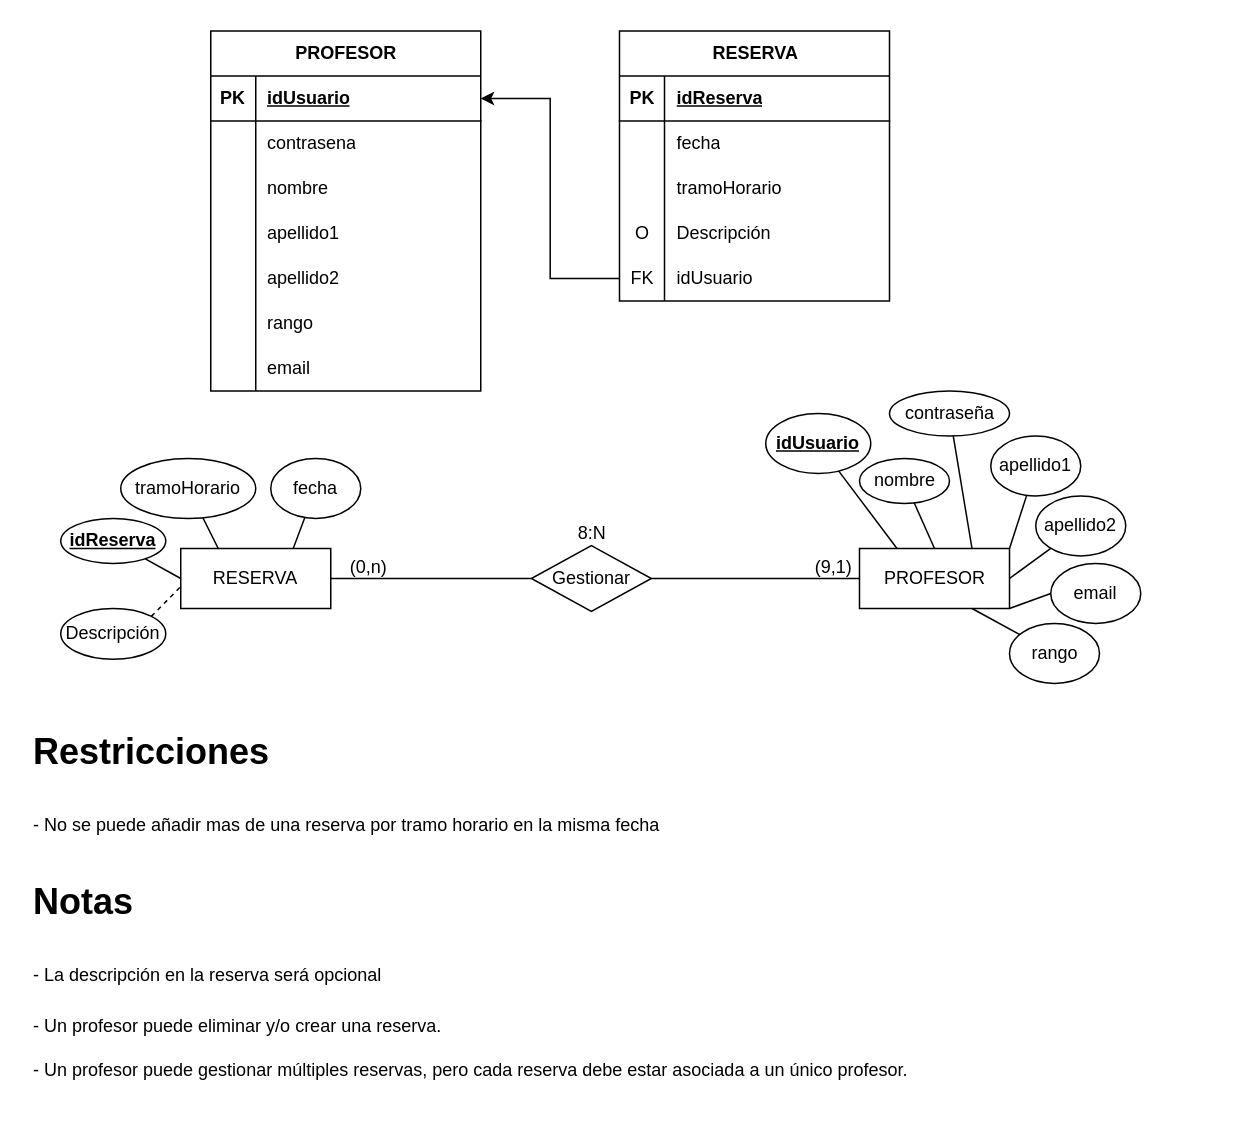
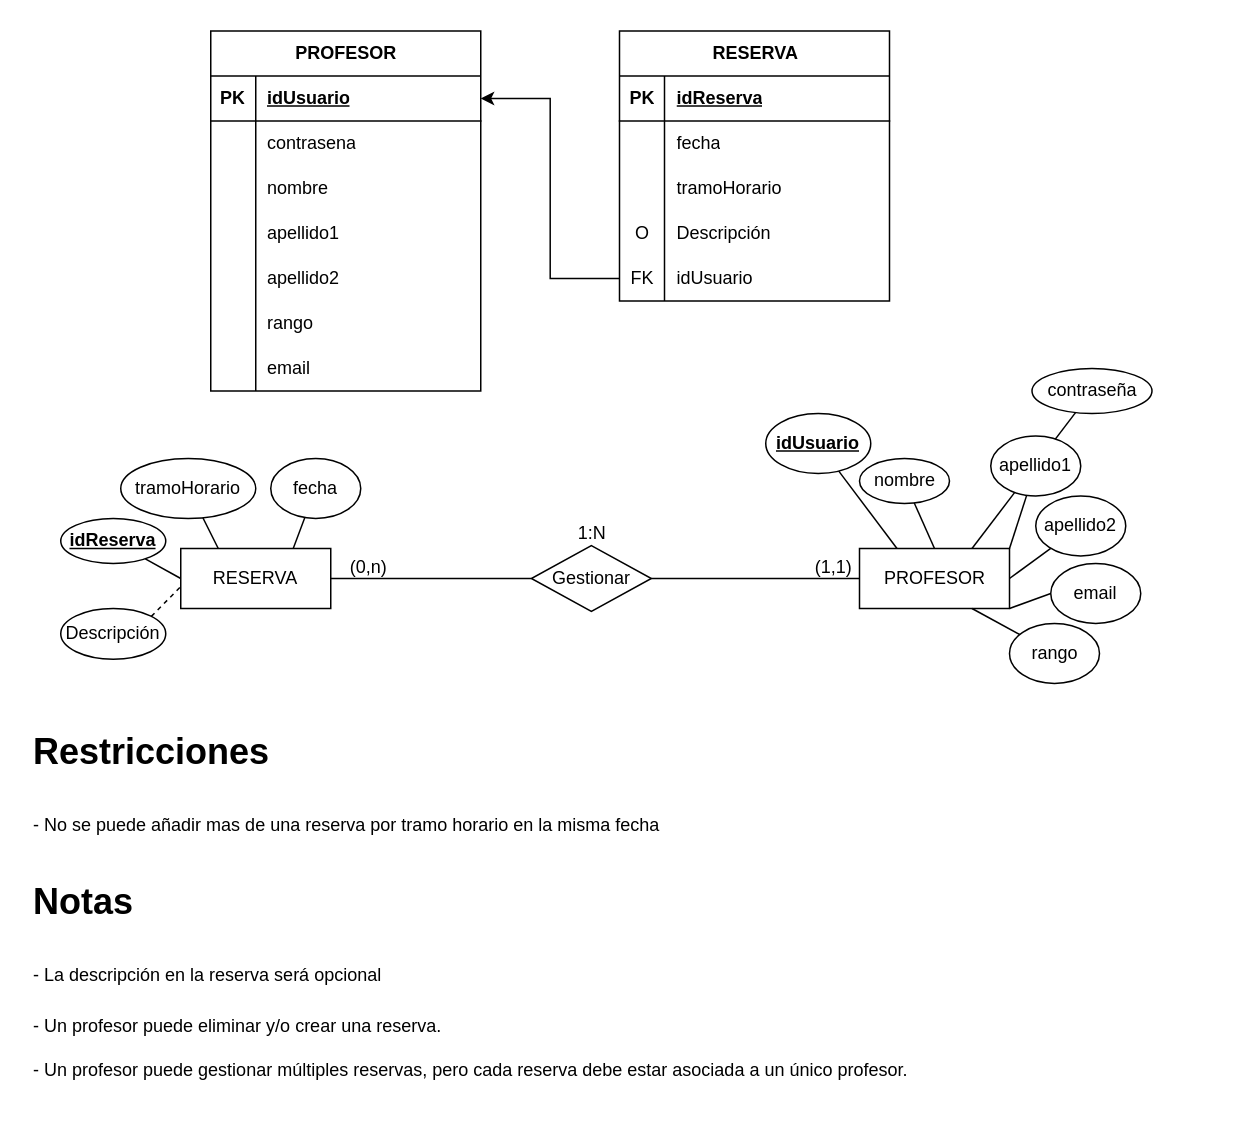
node "contraseña": moved (950, 413) -> (1092, 391)
node "8:N": label "8:N" -> "1:N"
node "(9,1)": label "(9,1)" -> "(1,1)"
